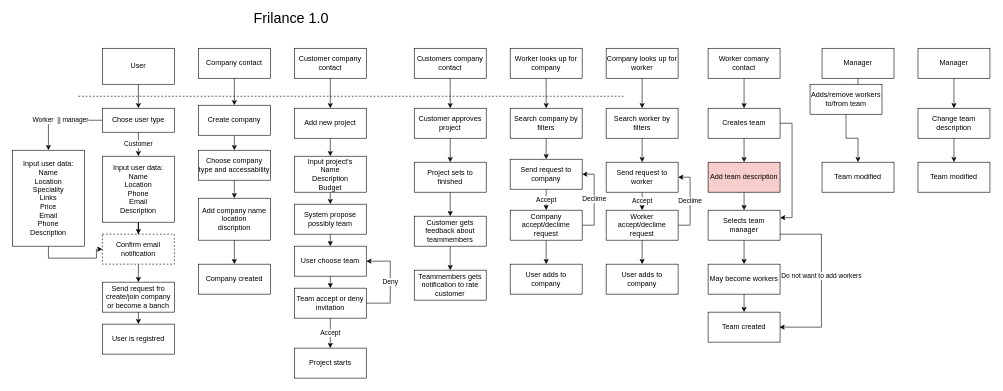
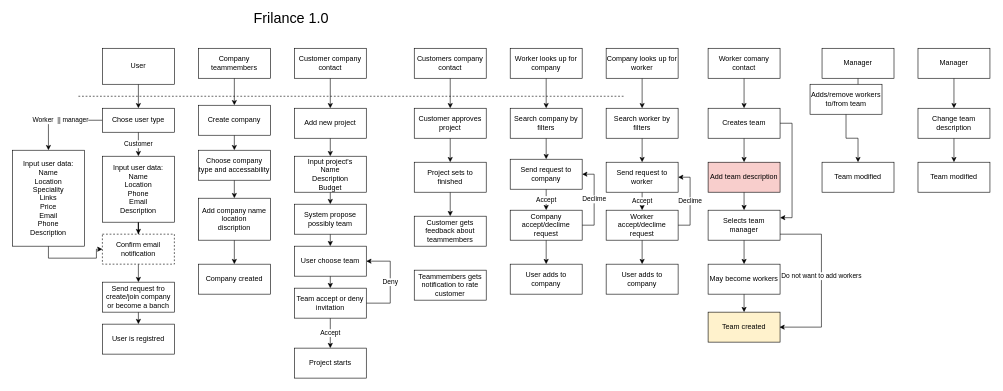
node "Company contact": label "Company contact" -> "Company teammembers"
edge "Customer gets feedback about teammembers" -> "Teammembers gets notification to rate customer": removed
node "Team created": fillcolor #ffffff -> #fff2cc
